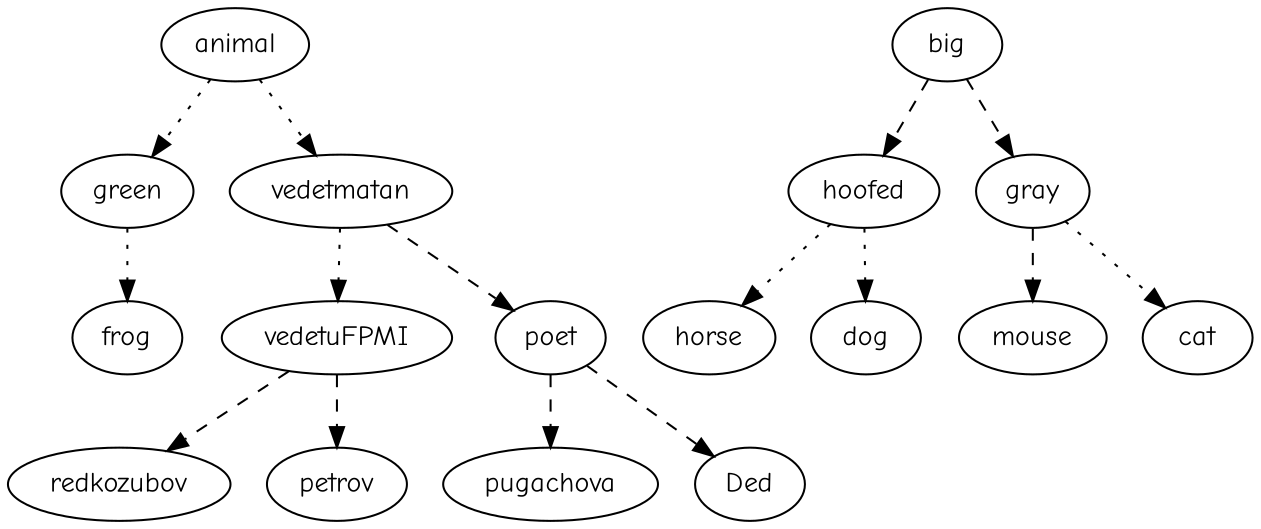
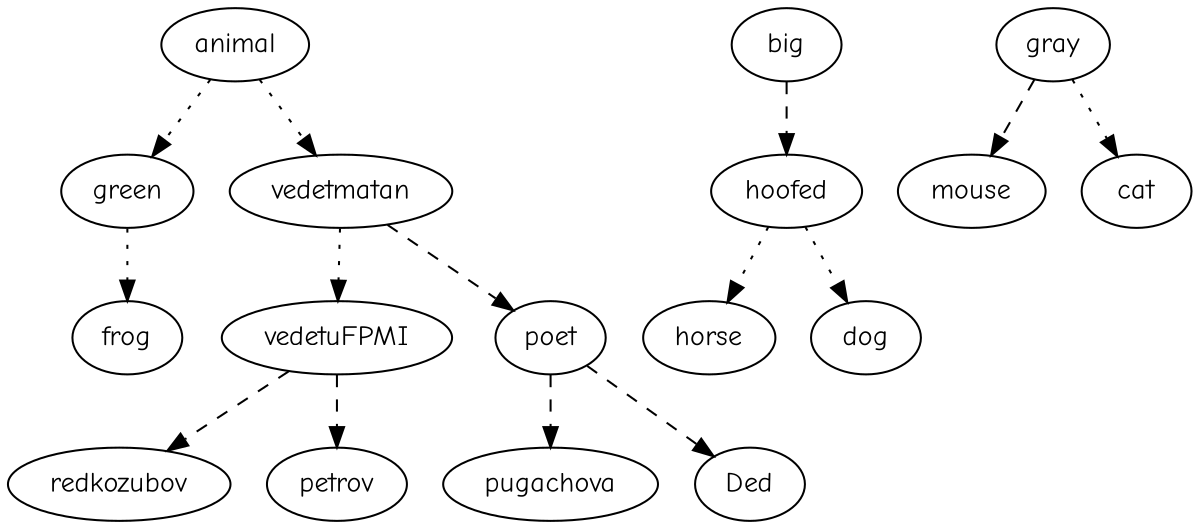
edge "big" -> "gray": removed
